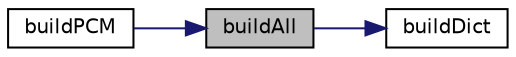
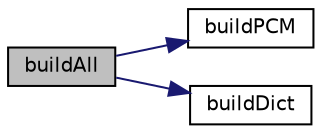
edge "buildPCM" -> "buildAll": reversed
